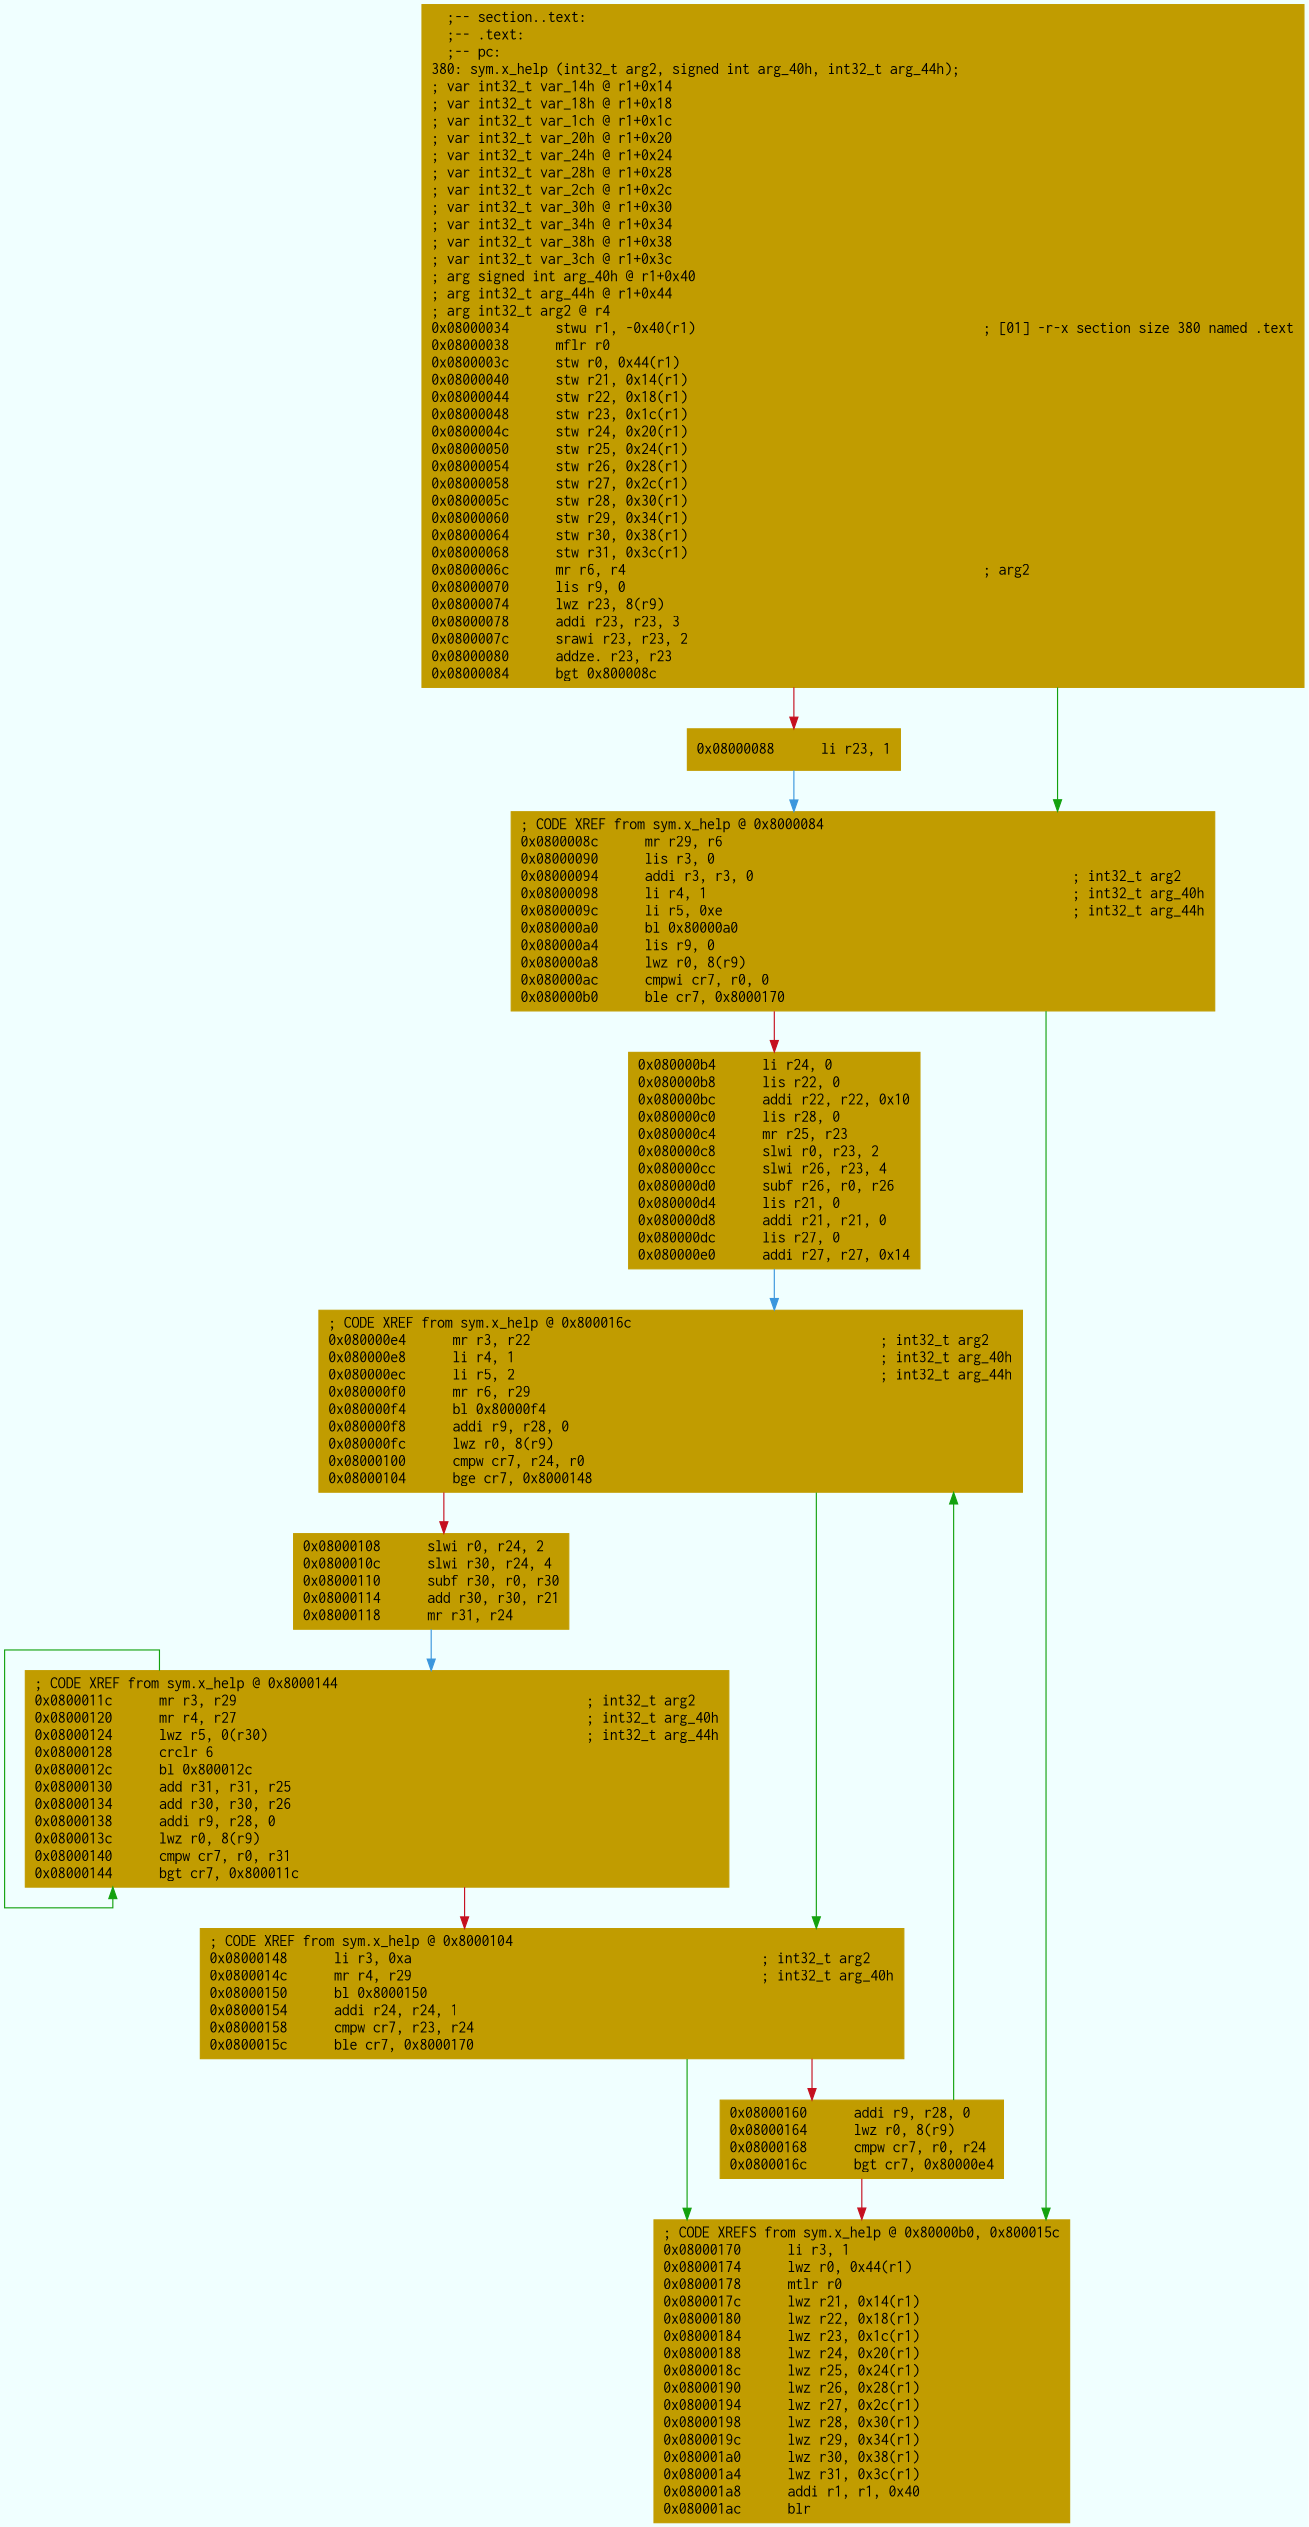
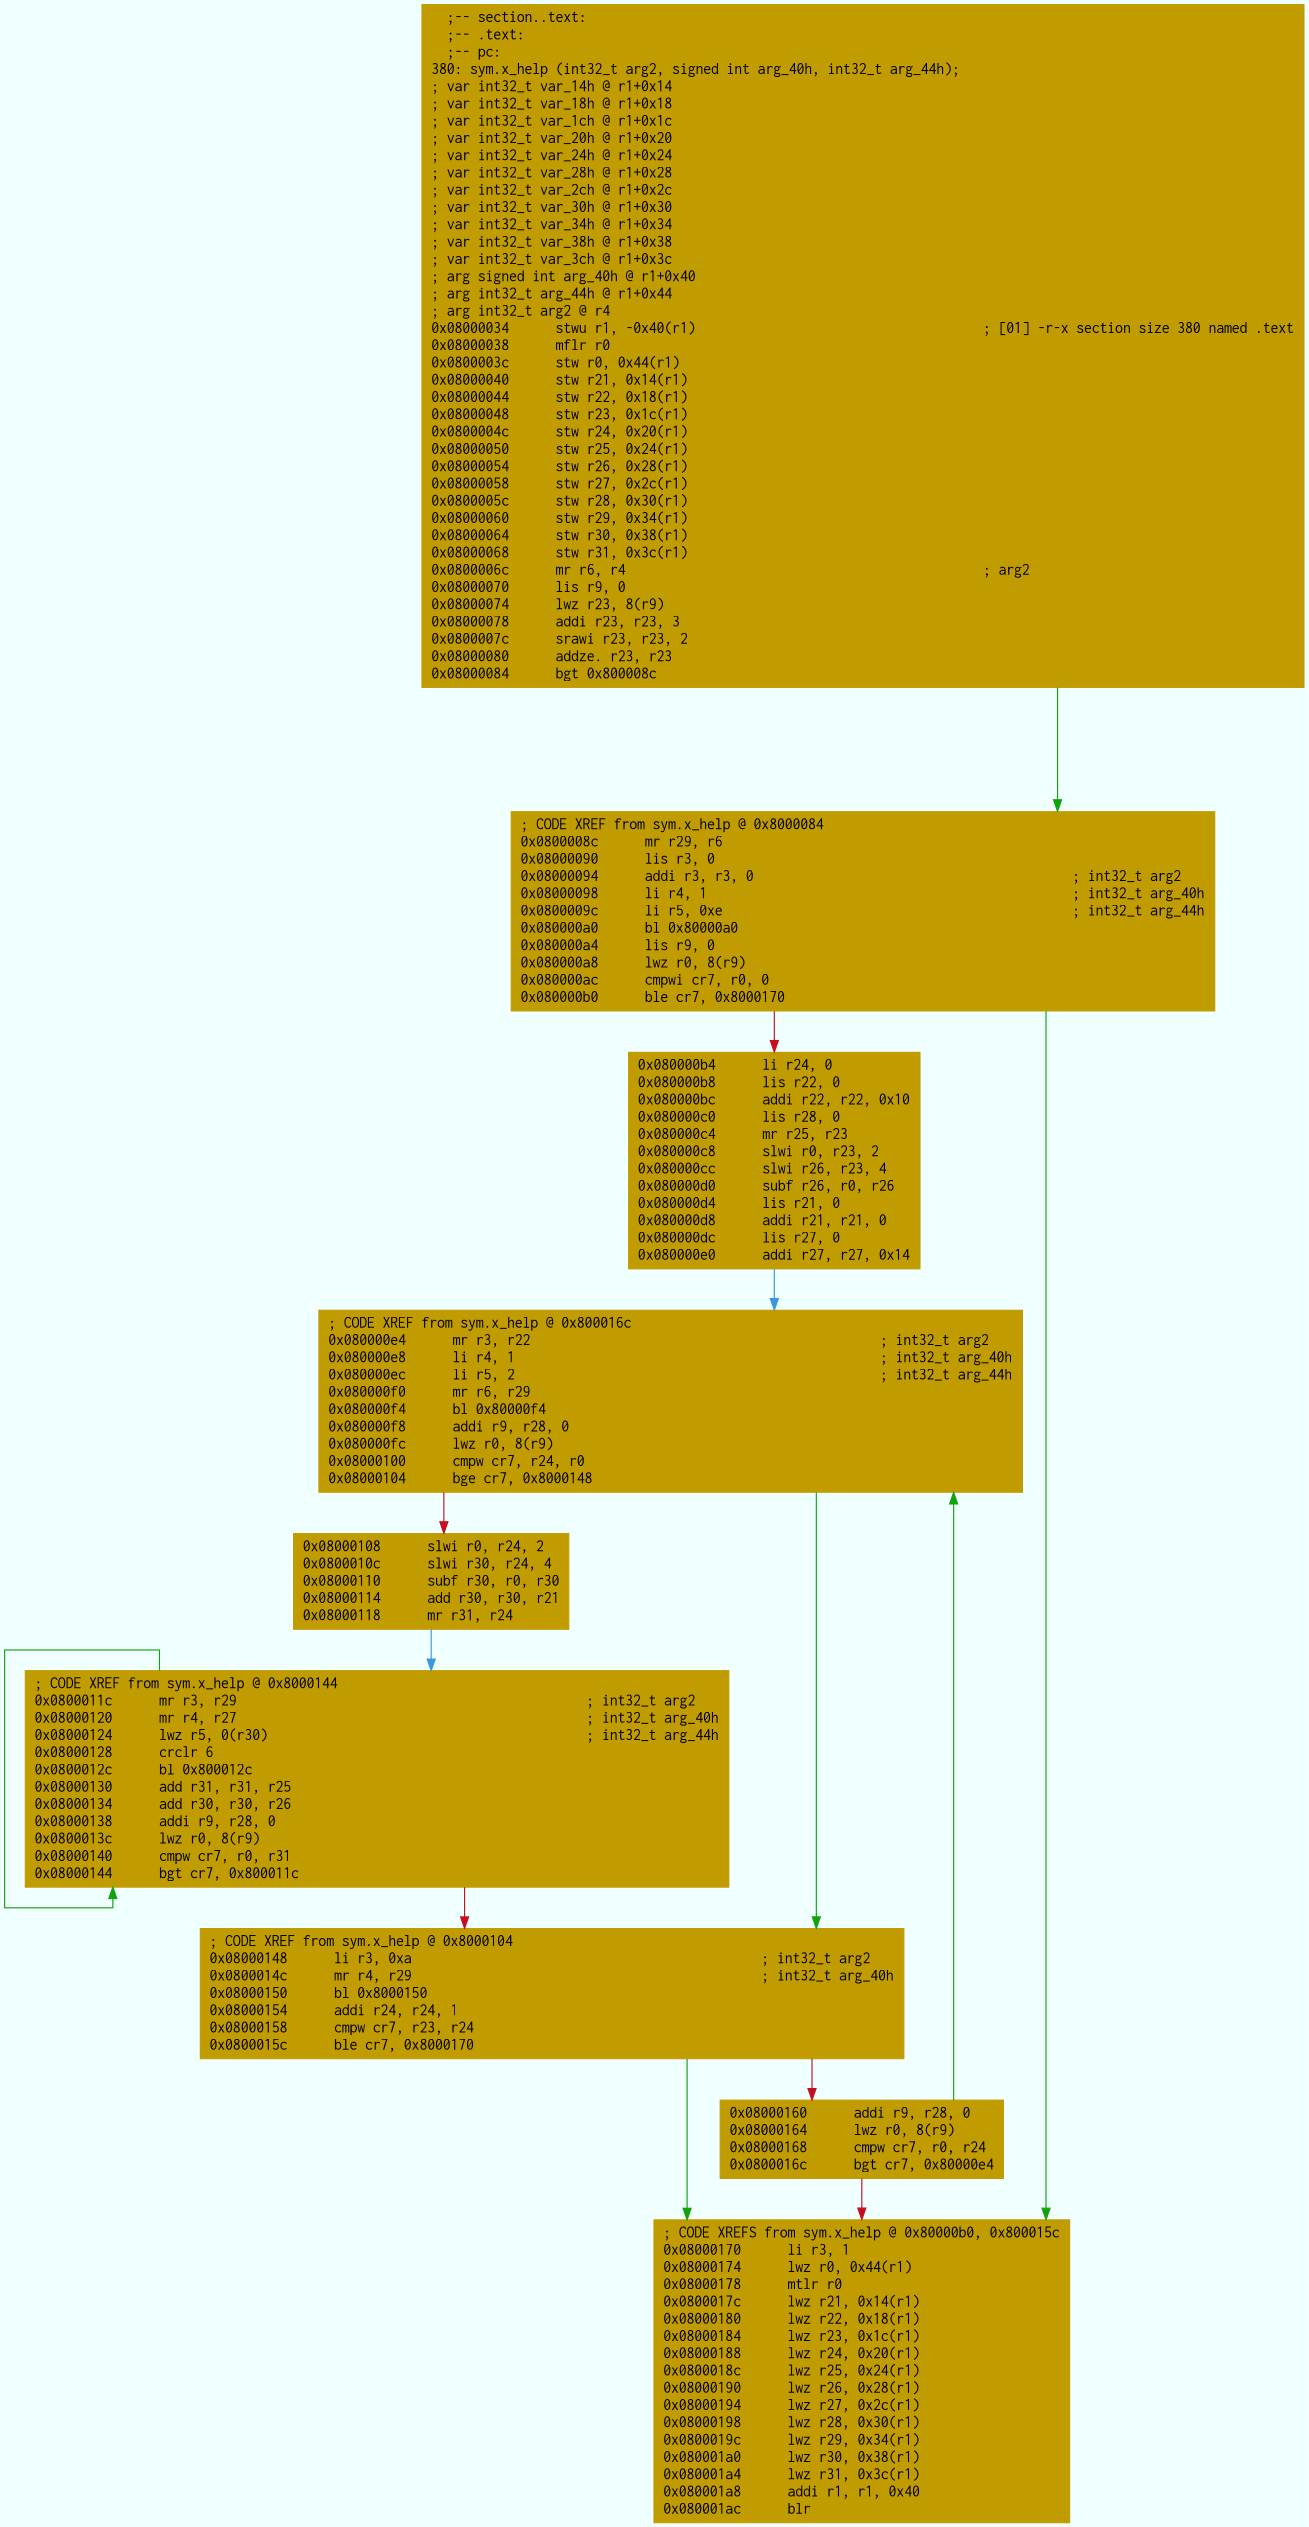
node "0x08000088      li r23, 1": removed
